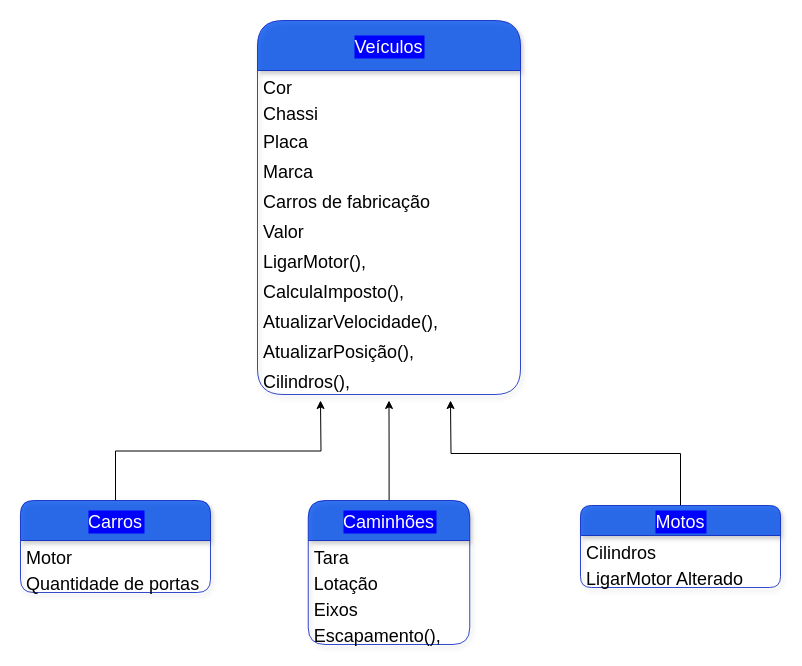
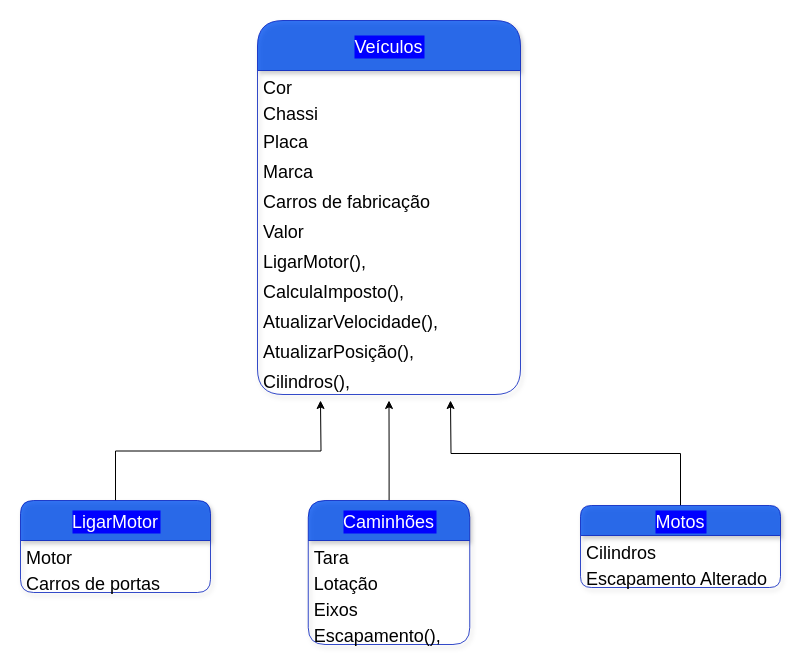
node "Carros": label "Carros" -> "LigarMotor"
node "LigarMotor Alterado": label "LigarMotor Alterado" -> "Escapamento Alterado"
node "Quantidade de portas": label "Quantidade de portas" -> "Carros de portas"
